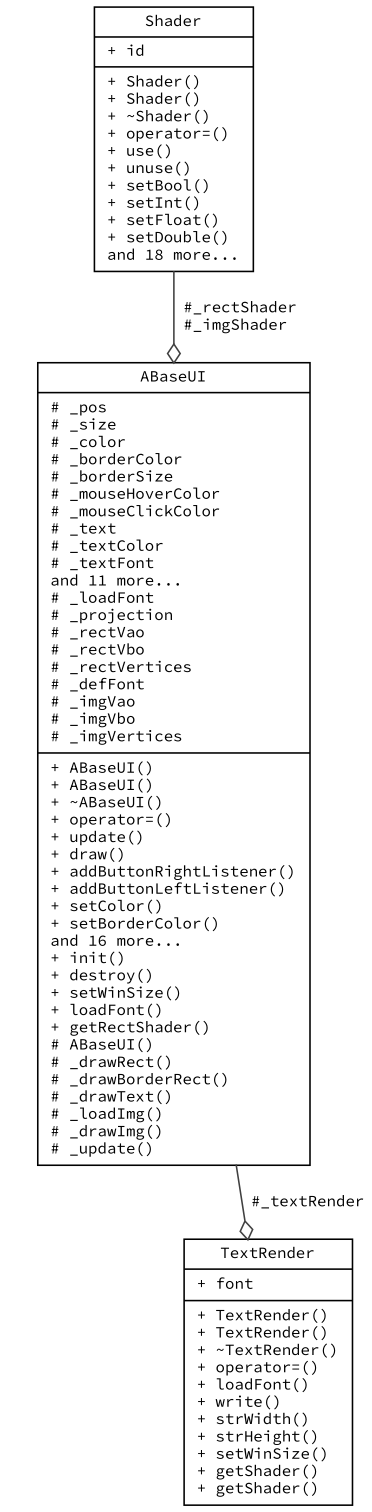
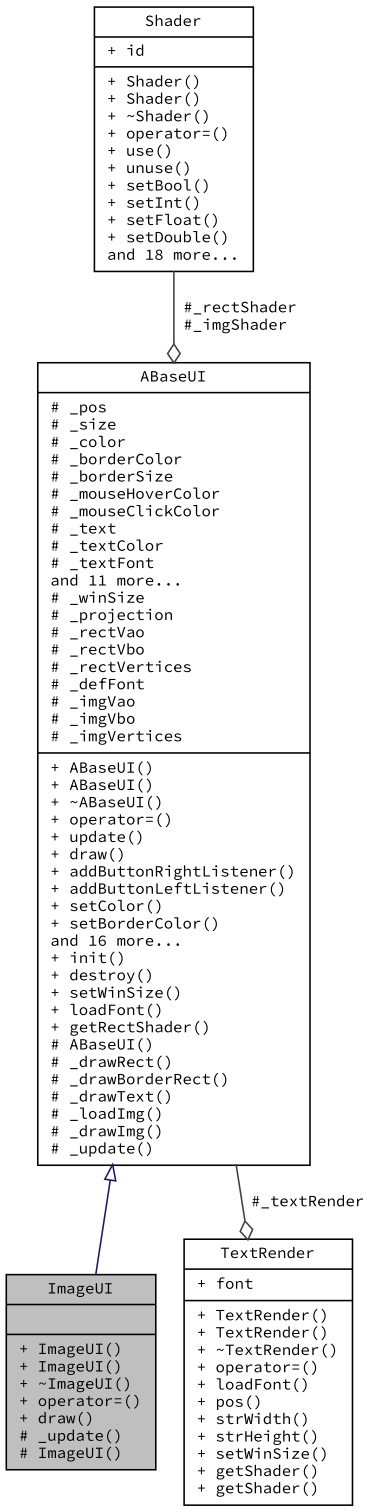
node "ABaseUI": text "# _loadFont" -> "# _winSize"
node "ImageUI": added
node "TextRender": text "+ write()" -> "+ pos()"
